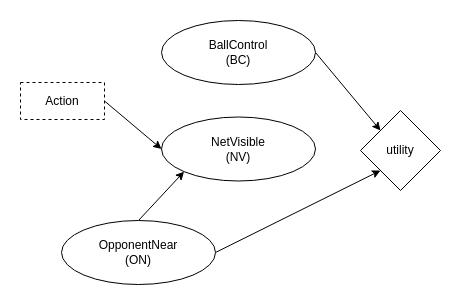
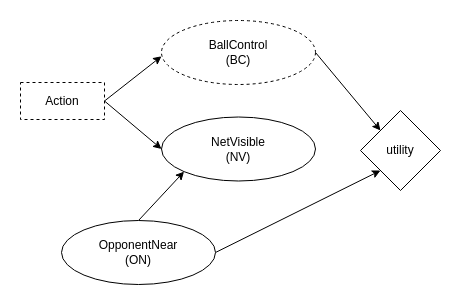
node "BallControl (BC)": style solid -> dashed
edge "Action" -> "BallControl (BC)": added
